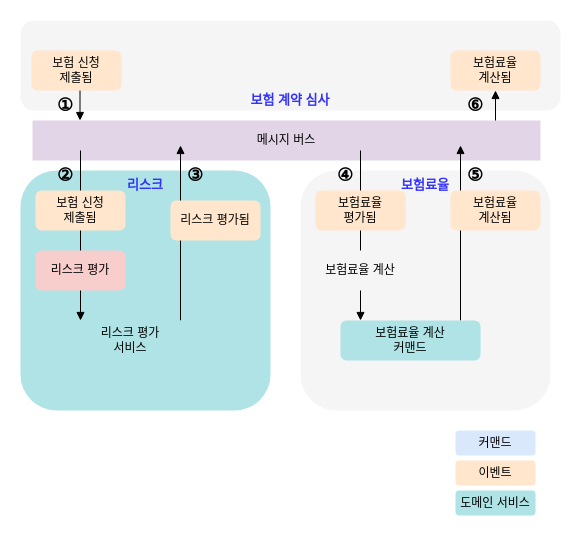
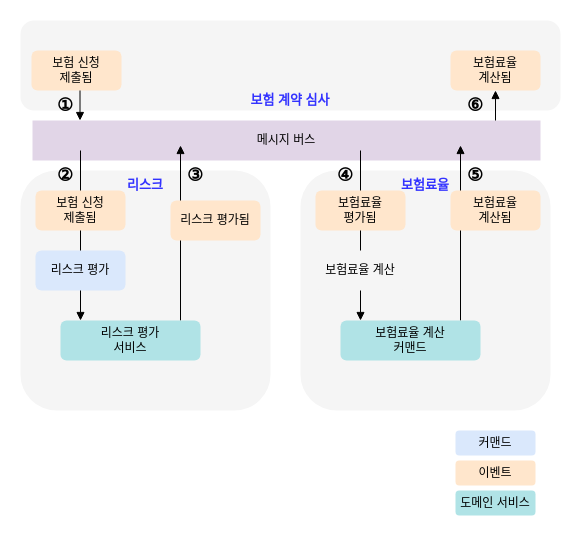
node "리스크 평가": fillcolor #f8cecc -> #dae8fc
node "리스크": fillcolor #b0e3e6 -> #f5f5f5
